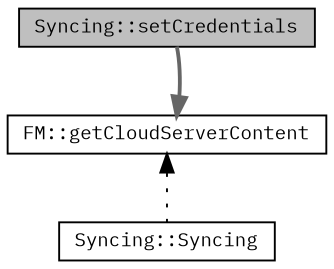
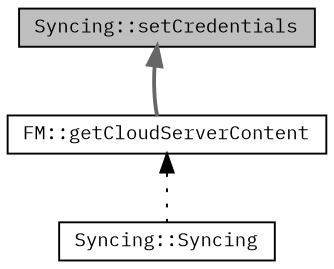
edge "Syncing::setCredentials" -> "FM::getCloudServerContent": reversed
